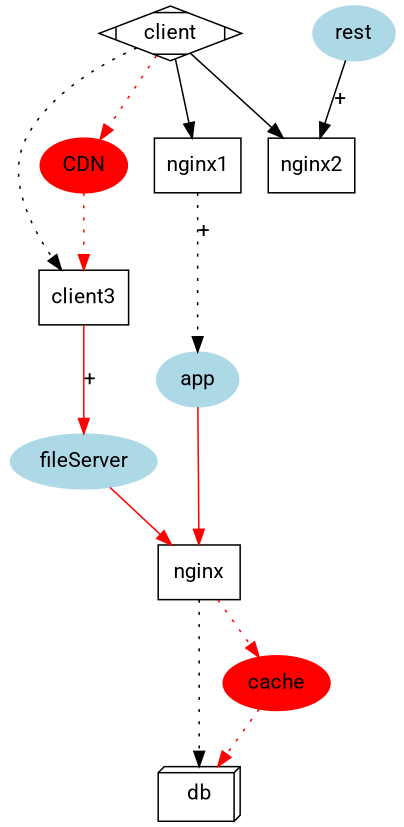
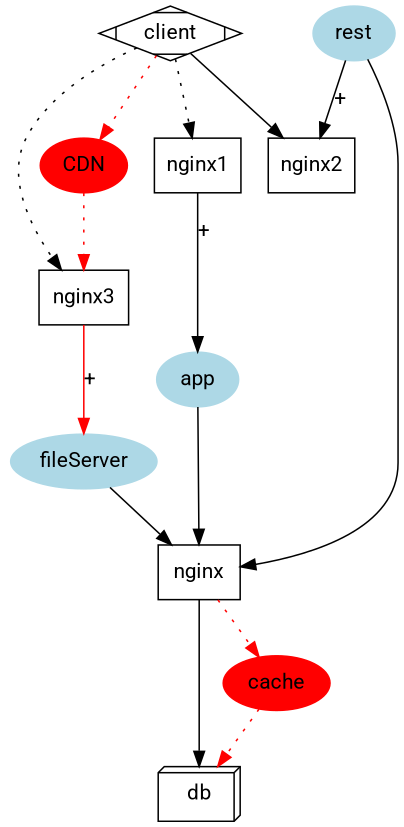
edge "client" -> "nginx1": style solid -> dotted
edge "nginx1" -> "app": style dotted -> solid
node "client3": label "client3" -> "nginx3"
edge "rest" -> "nginx": added
edge "app" -> "nginx": color red -> black
edge "fileServer" -> "nginx": color red -> black
edge "nginx" -> "db": style dotted -> solid
